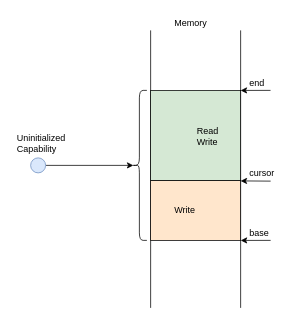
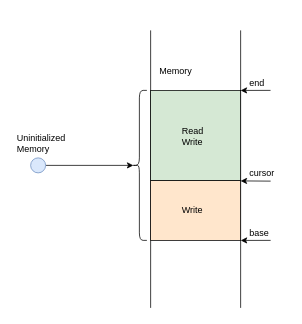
node "Memory": moved (195, 23) -> (180, 72)
node "Read Write": moved (210, 135) -> (195, 135)
node "Uninitialized Capability": label "Uninitialized Capability" -> "Uninitialized Memory"
node "Write": moved (188, 210) -> (195, 210)
